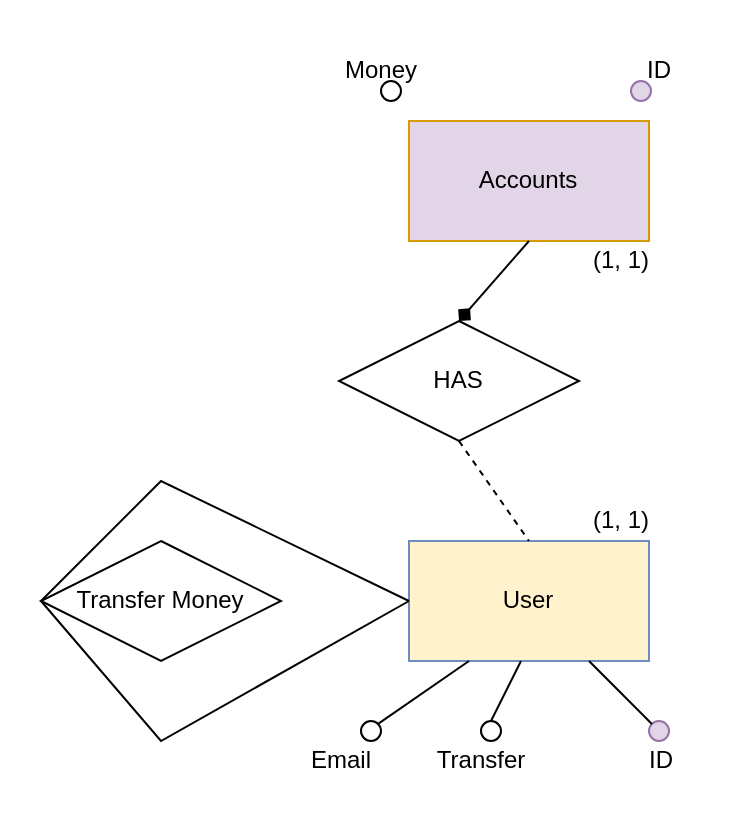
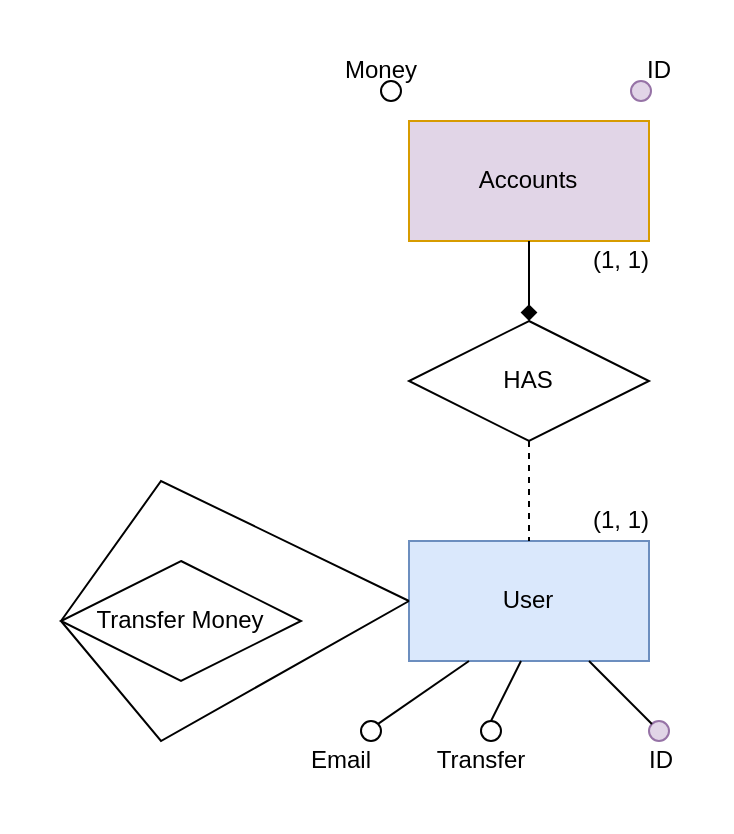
node "HAS": moved (459, 381) -> (529, 381)
node "Transfer Money": moved (161, 601) -> (181, 621)
node "User": fillcolor #fff2cc -> #dae8fc
